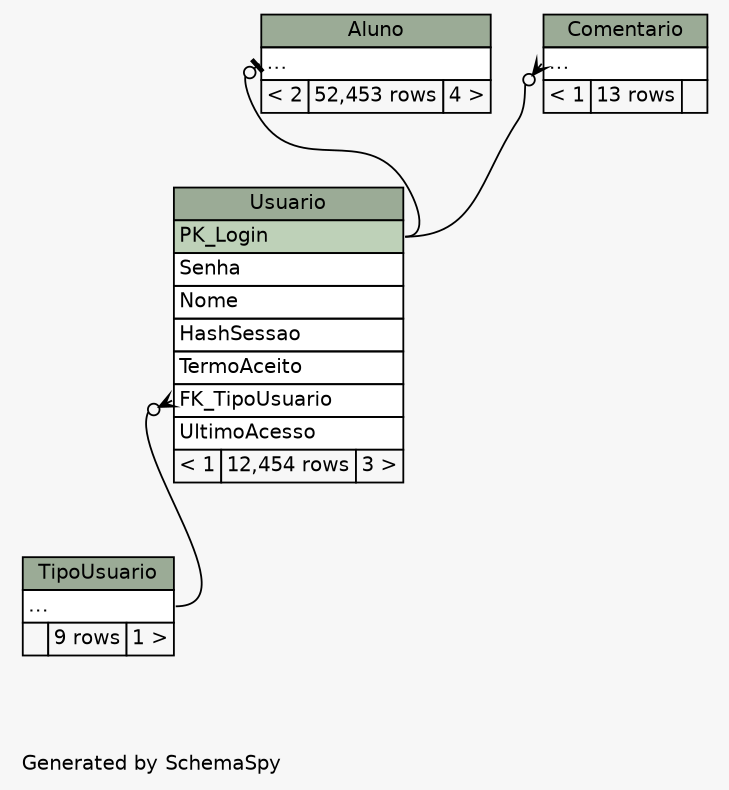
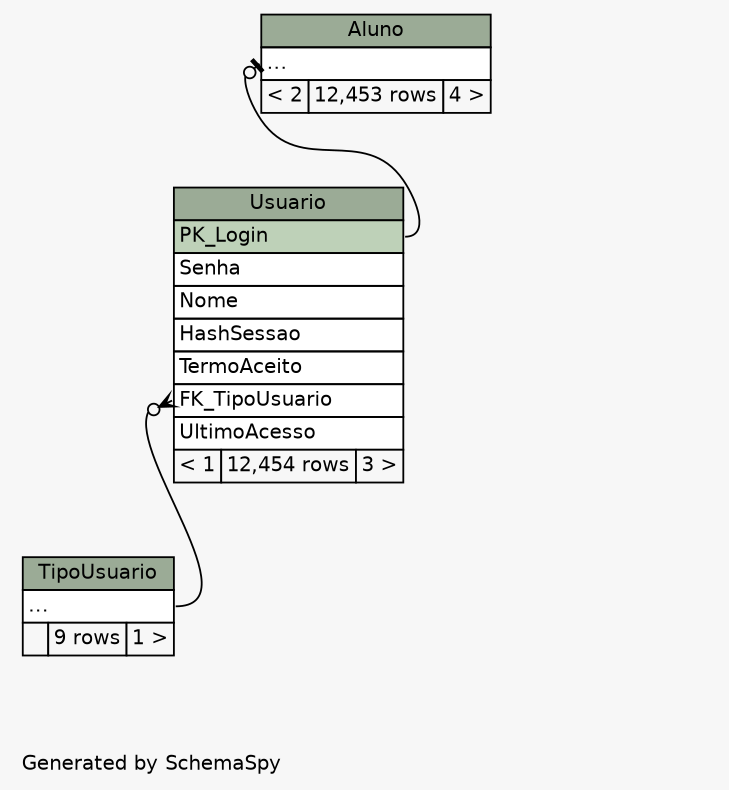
node "Comentario": removed
node "Aluno": text "52,453 rows" -> "12,453 rows"
